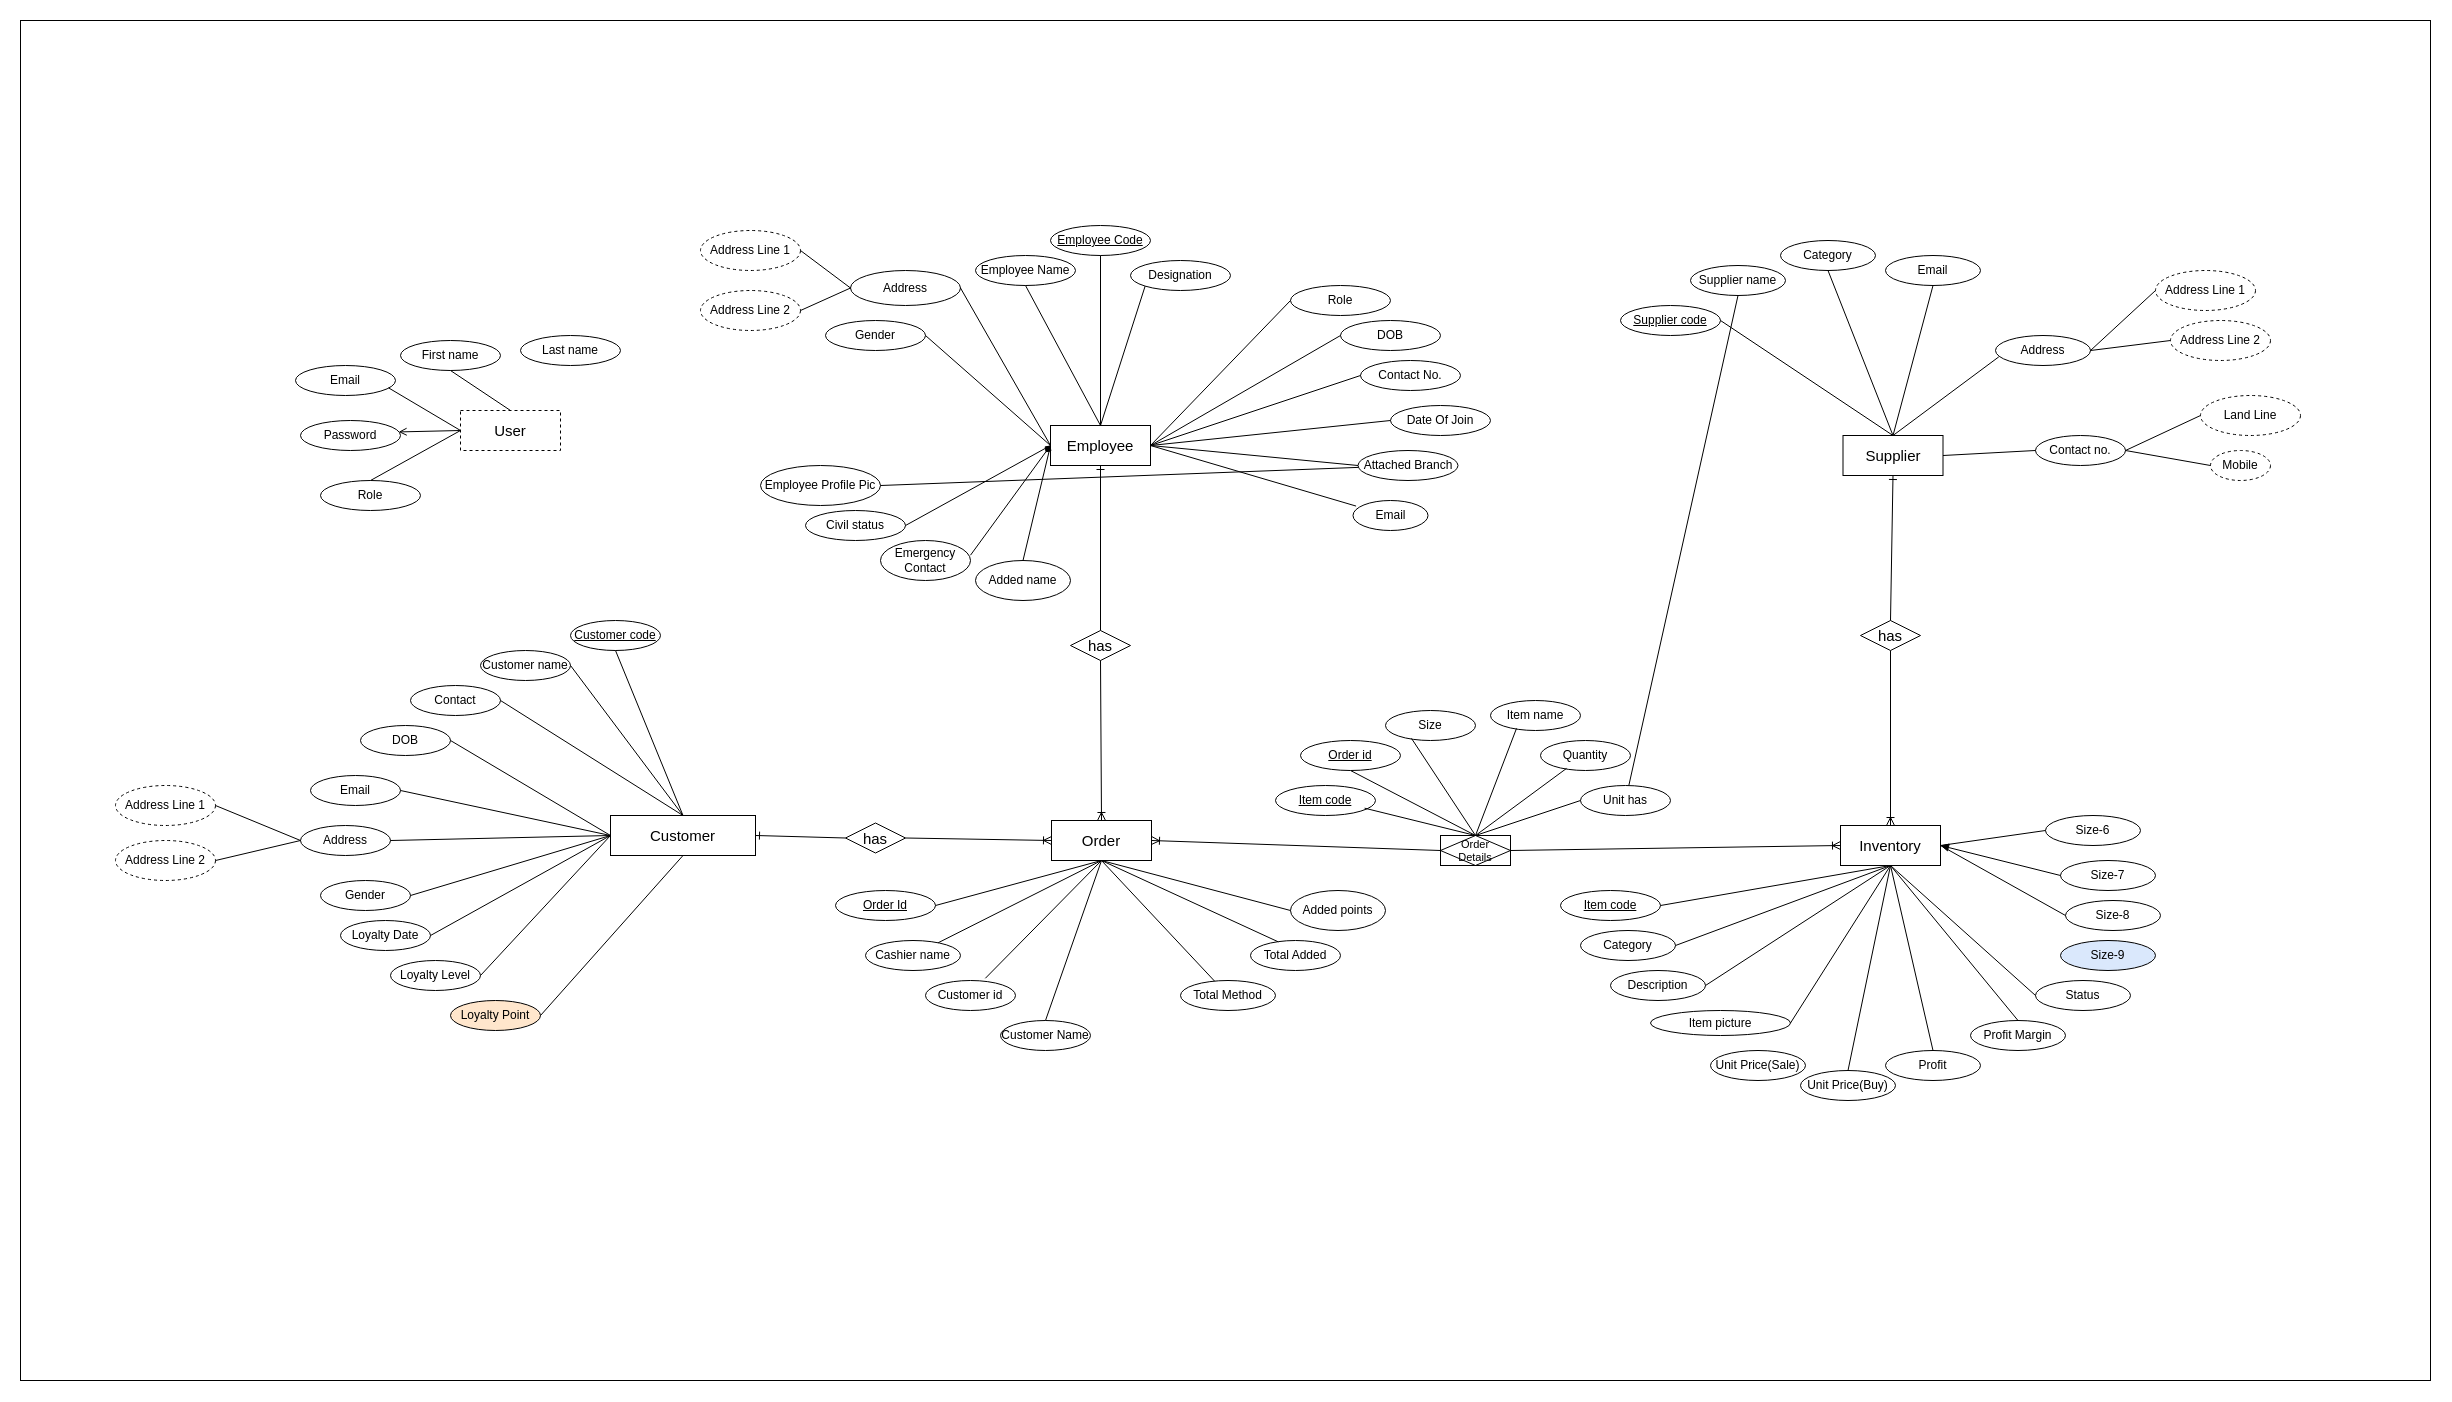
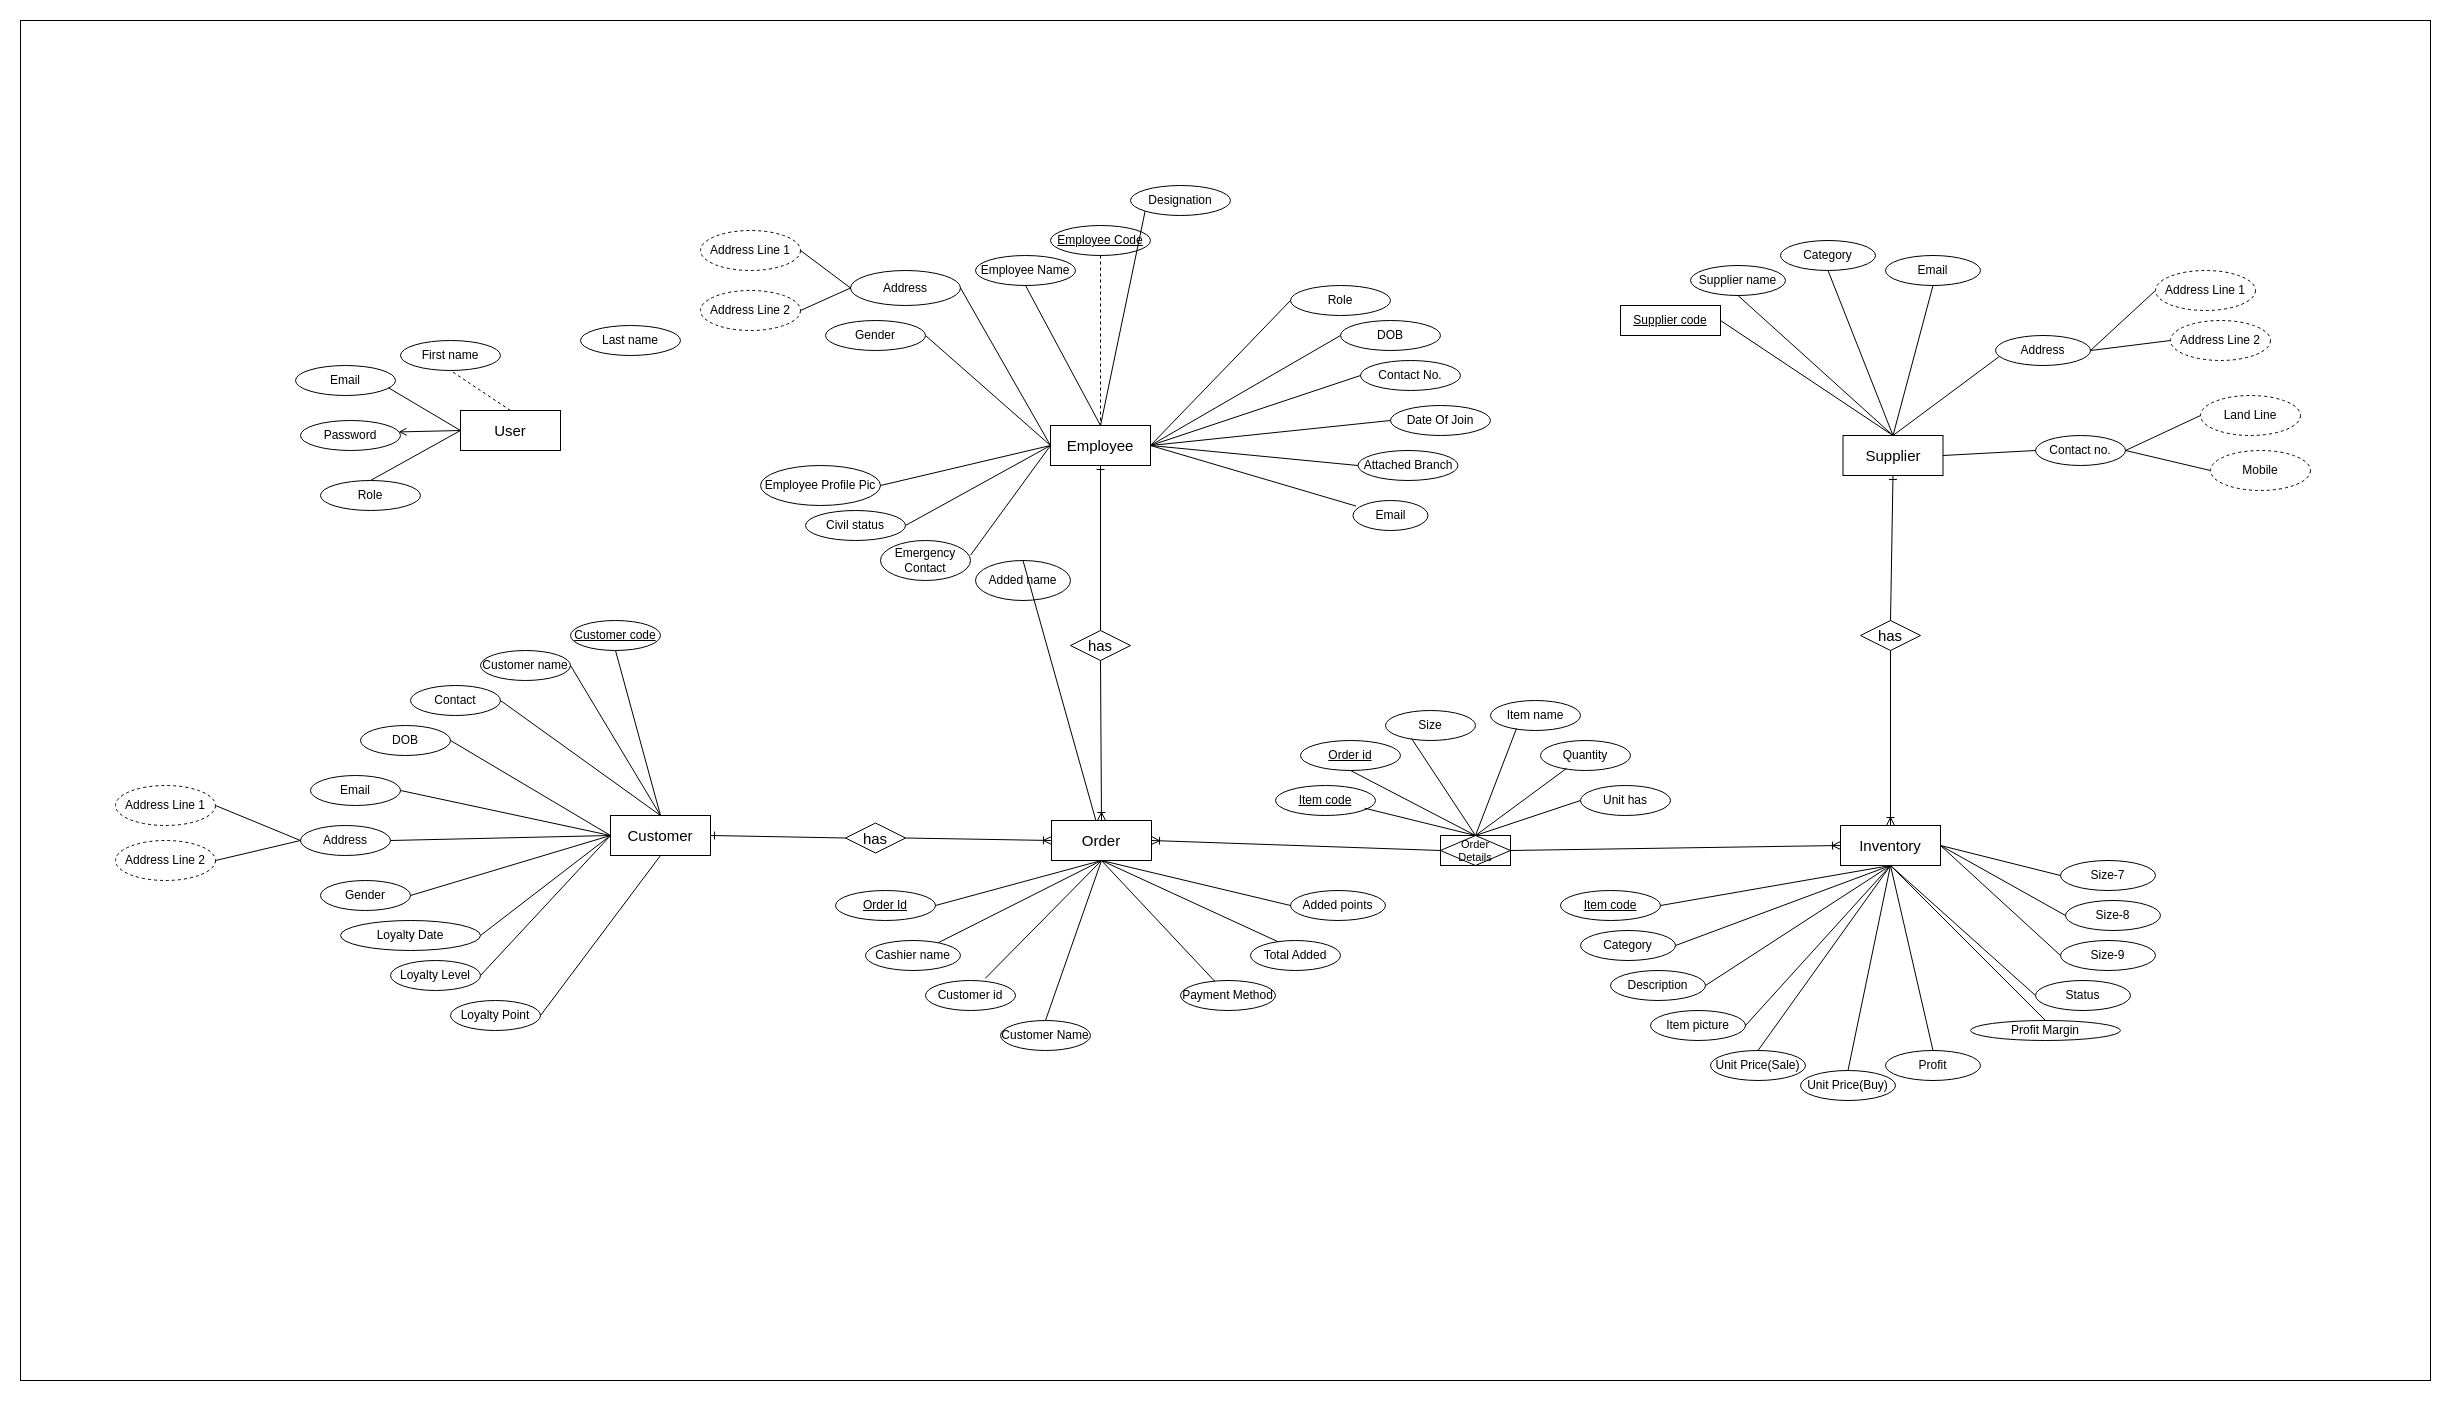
node "Designation": moved (1181, 276) -> (1181, 201)
node "Supplier code": shape ellipse -> rectangle
edge "Employee Code" -- "Employee": style solid -> dashed
node "Last name": moved (571, 351) -> (631, 341)
edge "First name" -- "User": style solid -> dashed
node "User": style dashed -> solid
edge "Emergency Contact" -> "Employee": arrowhead diamond -> none
node "Mobile": size 60x30 -> 100x40
edge "Attached Branch" -- "Employee Profile Pic": now "Employee" -- "Employee Profile Pic"
edge "Employee" -- "Added name": now "Order" -- "Added name"
edge "Supplier name" -- "Unit has": now "Supplier name" -- "Supplier"
node "Size-6": removed
node "Customer": size 145x40 -> 100x40
edge "Size-6" -- "Inventory": removed
edge "Size-7" -> "Inventory": arrowhead block -> none
edge "Inventory" -- "Size-9": added
node "Added points": size 95x40 -> 95x30
node "Loyalty Date": size 90x30 -> 140x30
node "Size-9": fillcolor #dae8fc -> #ffffff
edge "Inventory" -- "Unit Price(Sale)": added
node "Total Method": label "Total Method" -> "Payment Method"
node "Loyalty Point": fillcolor #ffe6cc -> #ffffff
node "Item picture": size 140x25 -> 95x30
node "Profit Margin": size 95x30 -> 150x20
